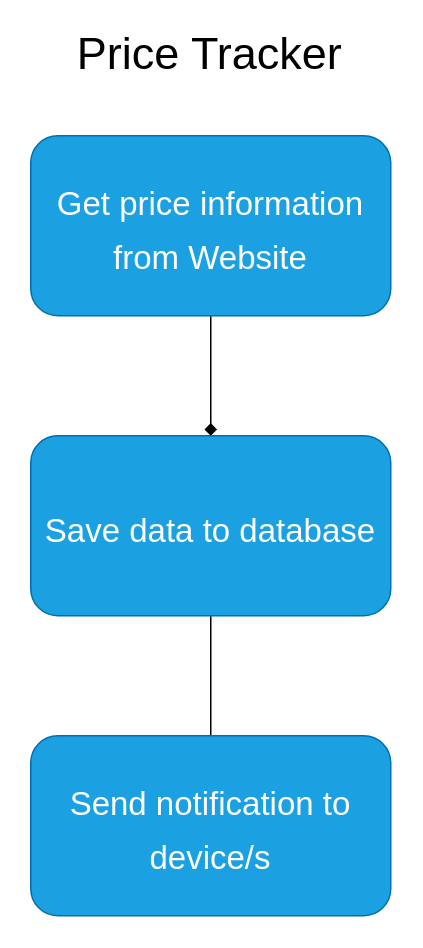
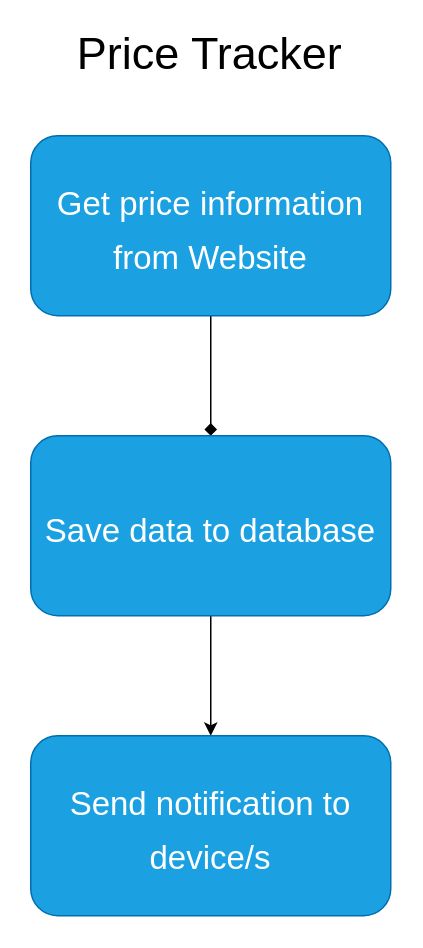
edge "Save data to database" -- "Send notification to device/s": arrowhead none -> classic
